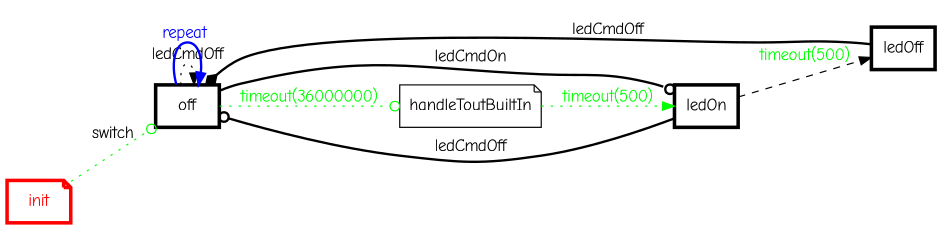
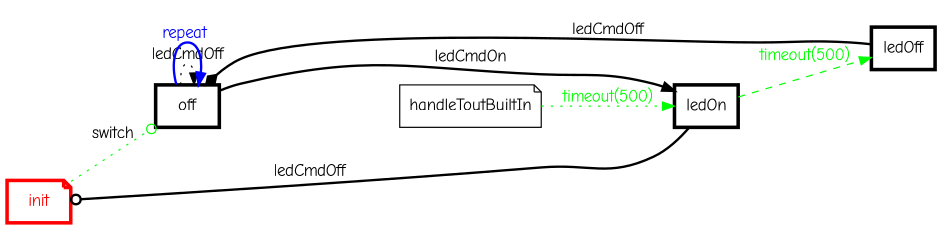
edge "off" -> "ledOn": arrowhead odot -> normal
edge "ledOn" -> "ledOff": color black -> green
edge "off" -> "handleToutBuiltIn": removed, label "timeout(36000000)"
edge "ledOn" -> "off": now "ledOn" -> "init"
